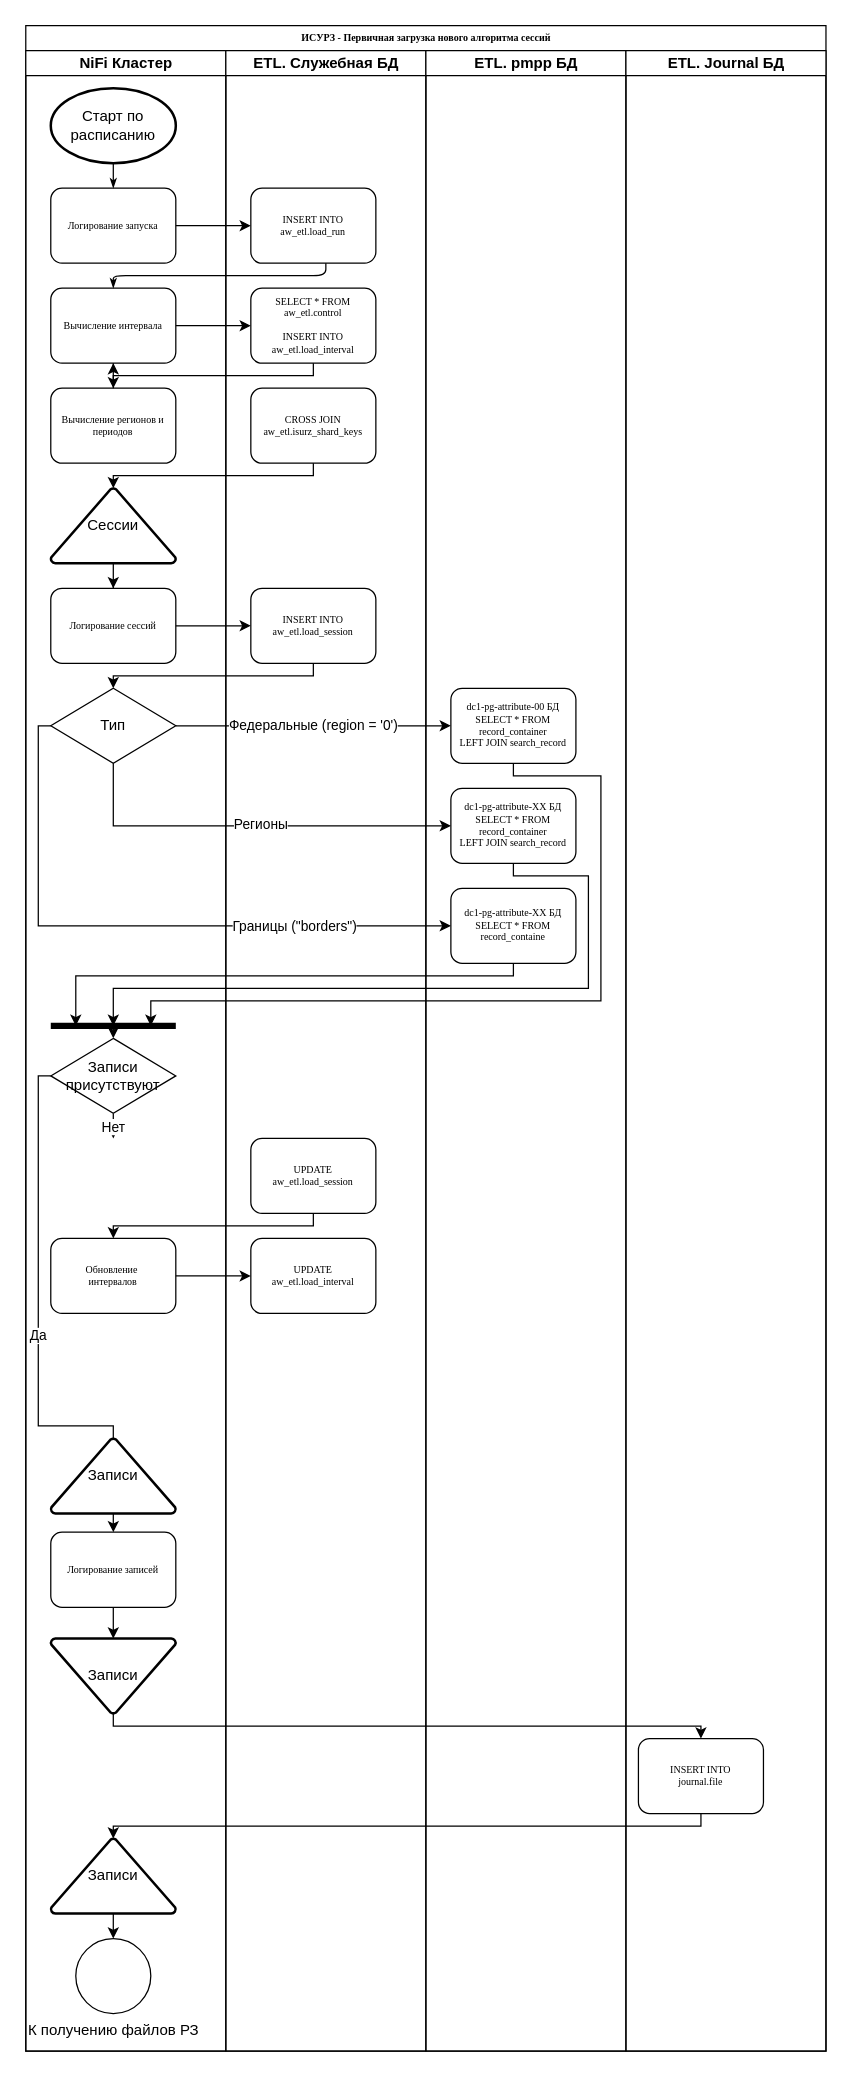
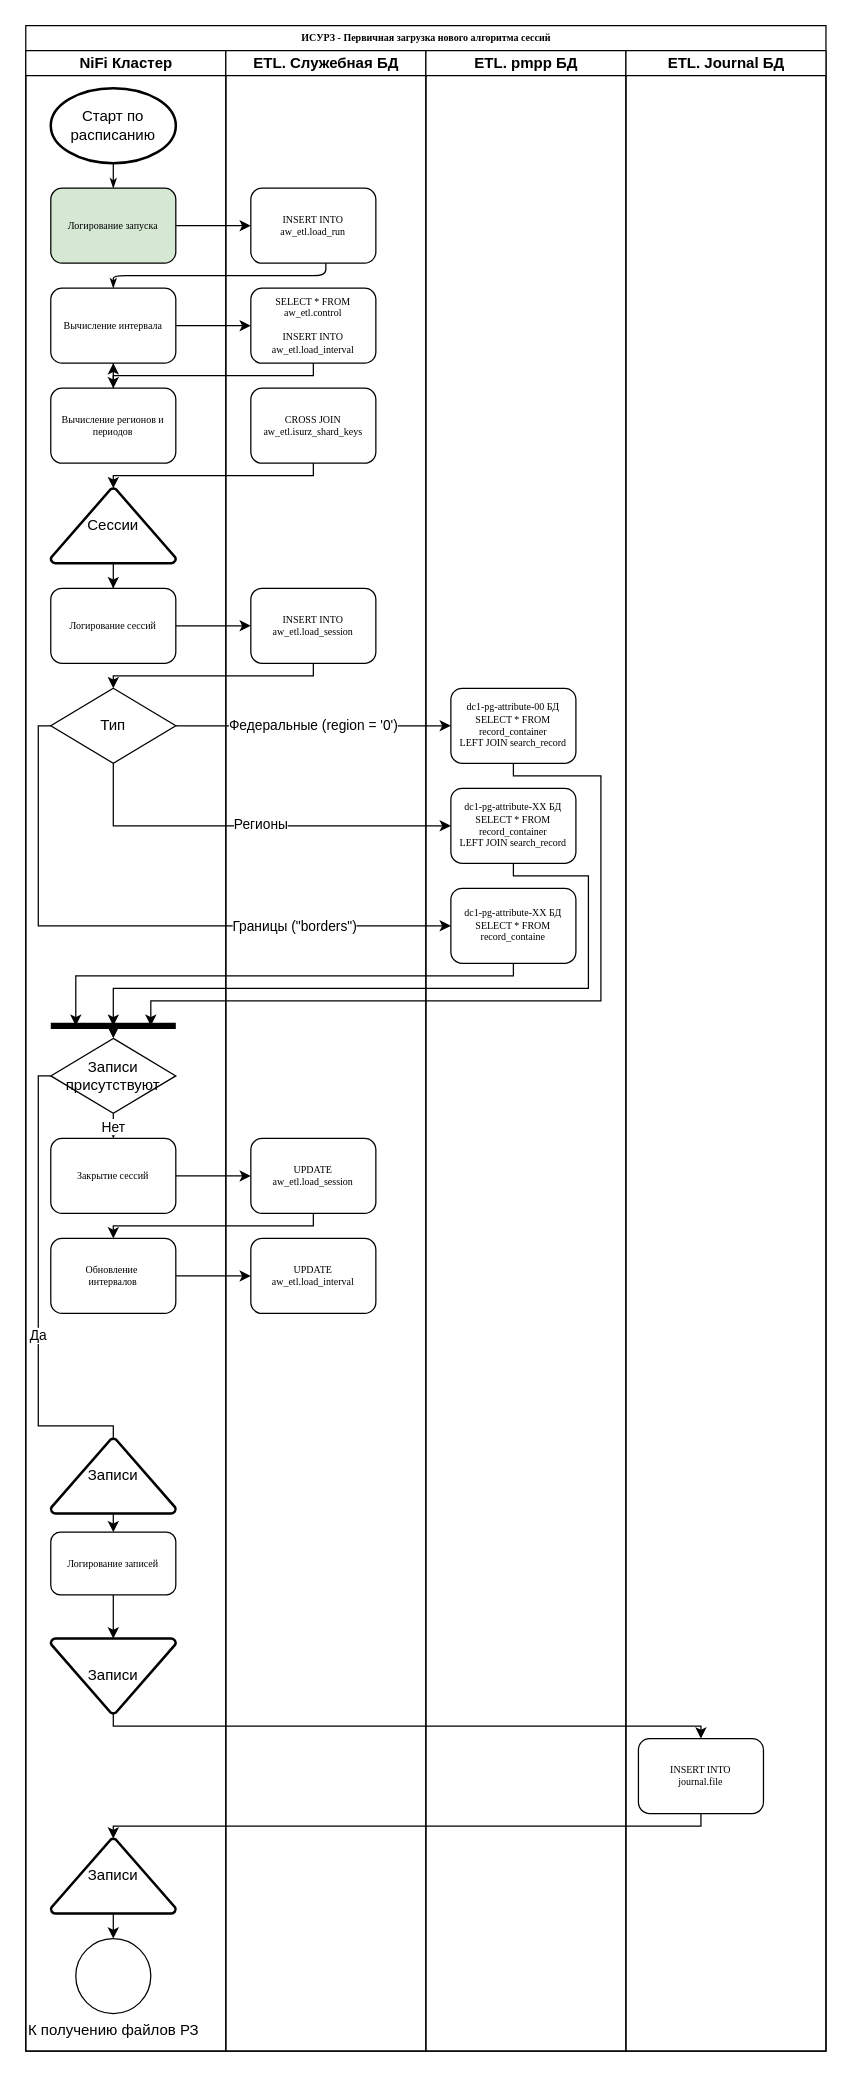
node "Логирование запуска": fillcolor #ffffff -> #d5e8d4
node "Закрытие сессий": added
edge "Закрытие сессий" -> "UPDATE aw_etl.load_session": added
node "Логирование записей": size 125x75 -> 125x63
